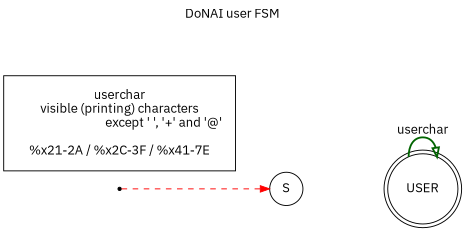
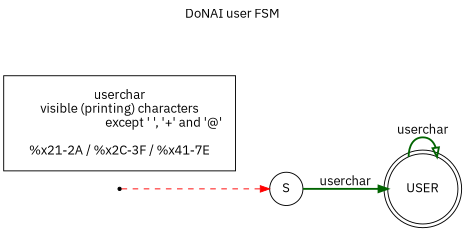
edge "S" -> "USER": added, label "userchar"
